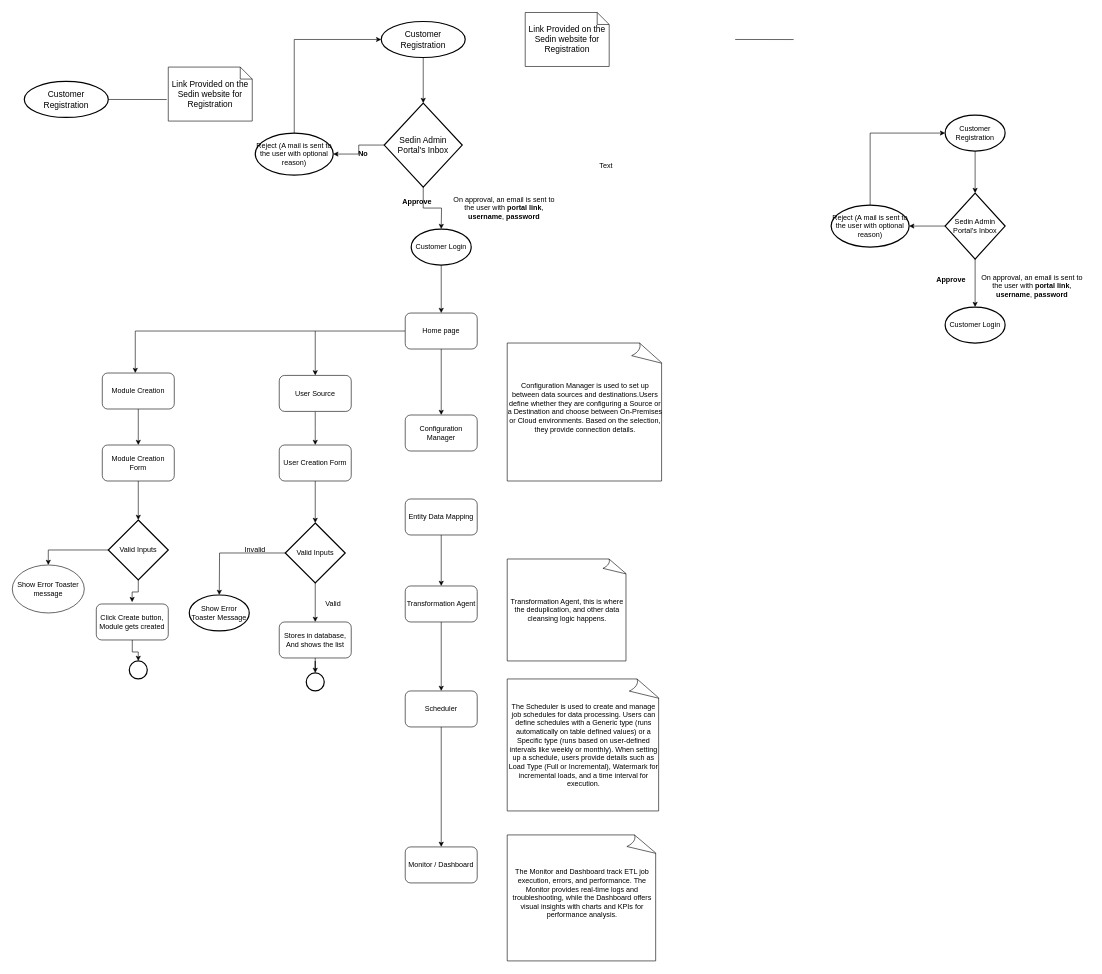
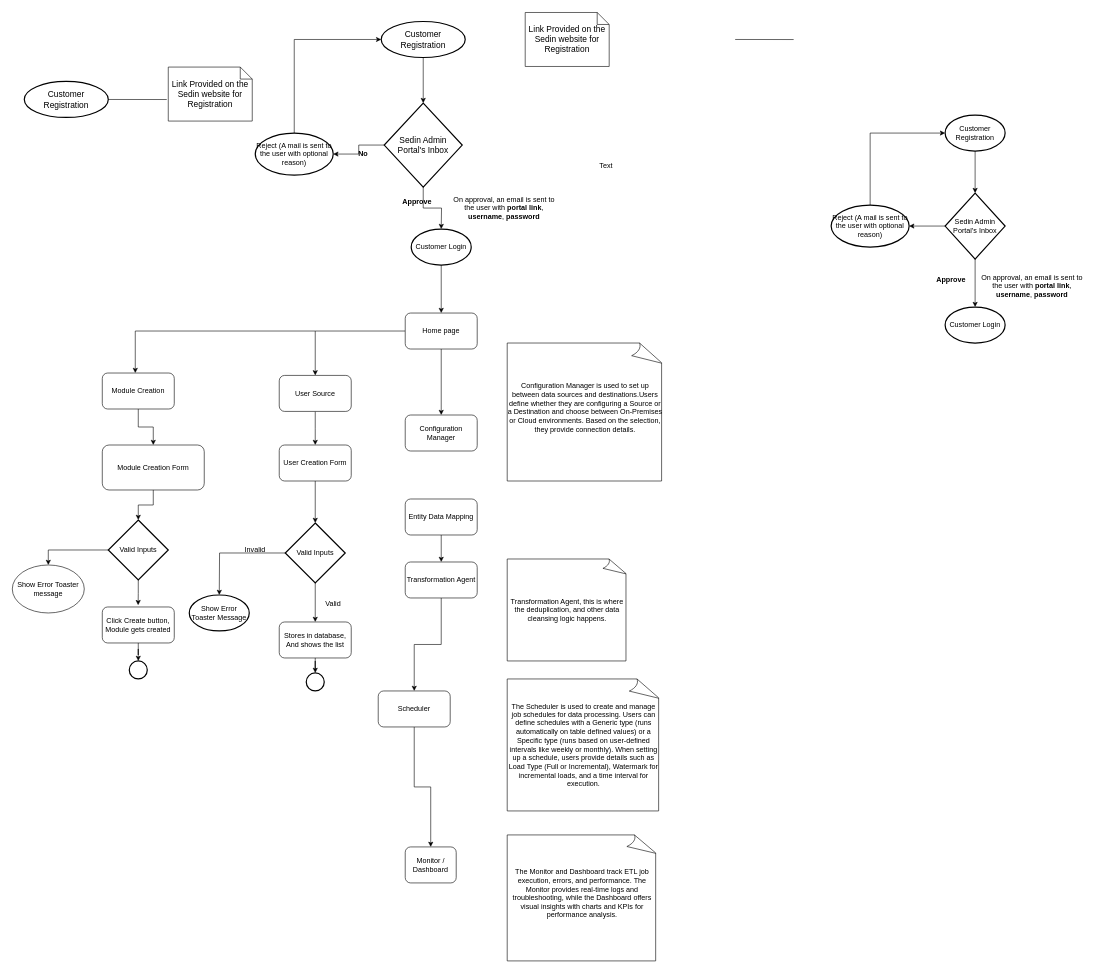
node "Module Creation Form": size 72x36 -> 102x45
node "Transformation Agent": moved (441, 604) -> (441, 580)
node "Click Create button, Module gets created": moved (132, 622) -> (138, 625)
node "Scheduler": moved (441, 709) -> (414, 709)
node "Monitor / Dashboard": size 72x36 -> 51x36
